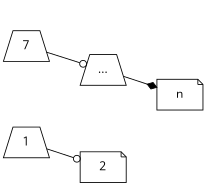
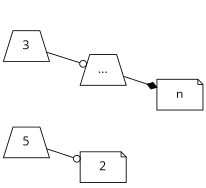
node "7": label "7" -> "3"
node "1": label "1" -> "5"
